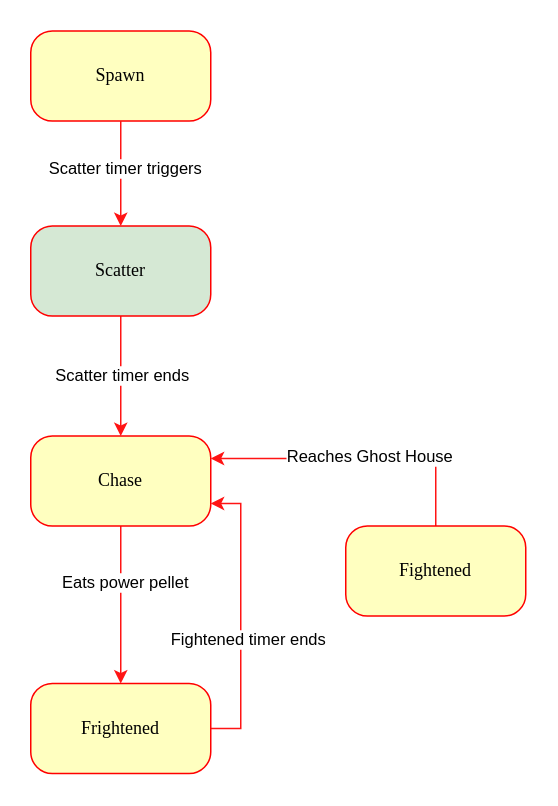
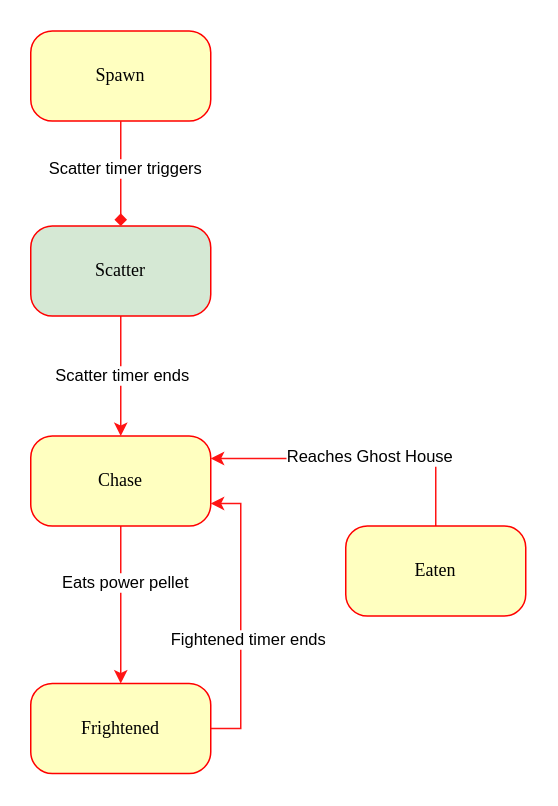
edge "Spawn" -> "Scatter": arrowhead classic -> diamond
node "Fightened": label "Fightened" -> "Eaten"
